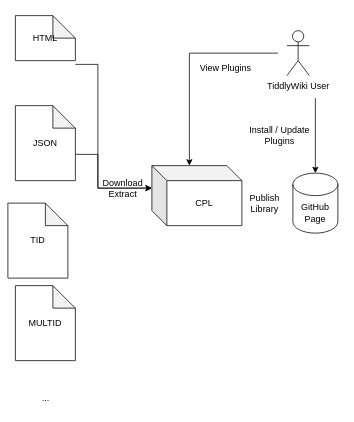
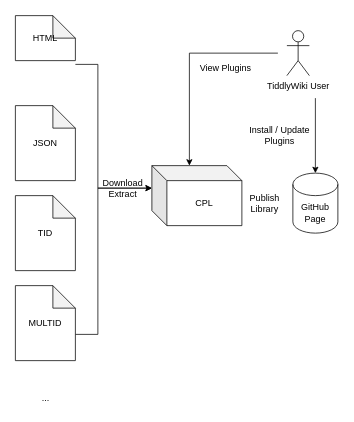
edge "JSON" -> "CPL": removed
node "TID": moved (38, 240) -> (45, 233)
edge "MULTID" -> "CPL": added
